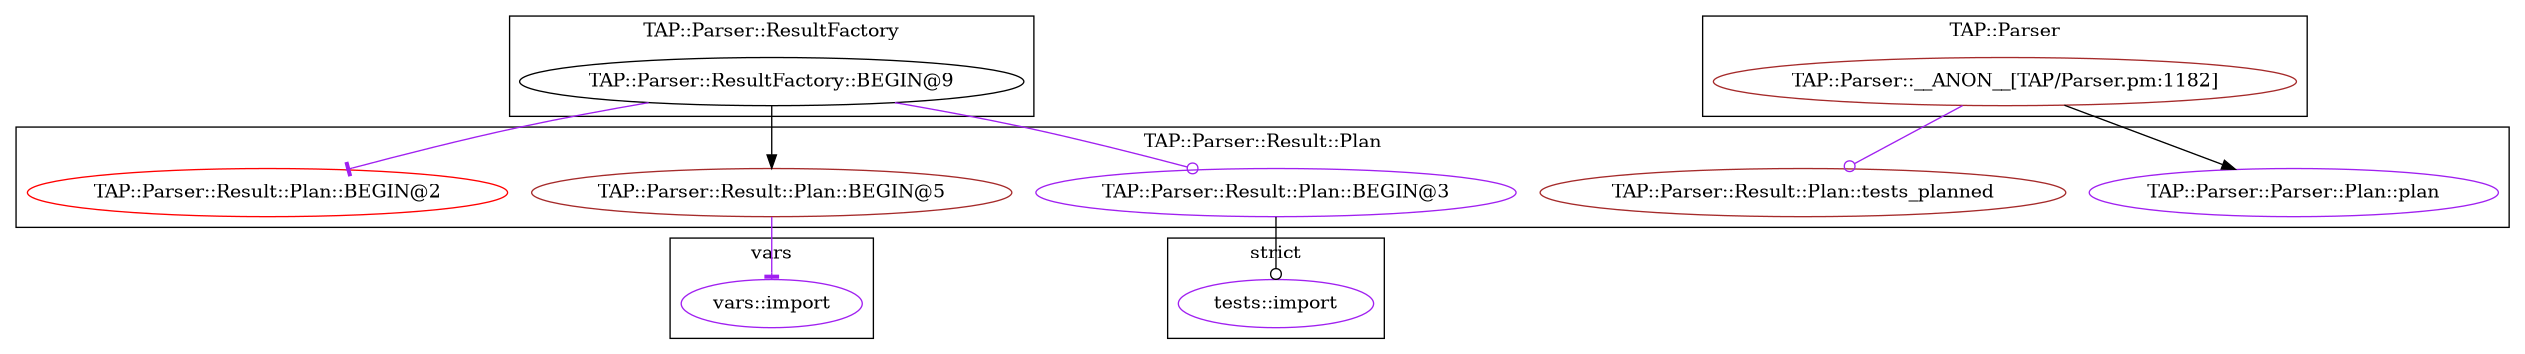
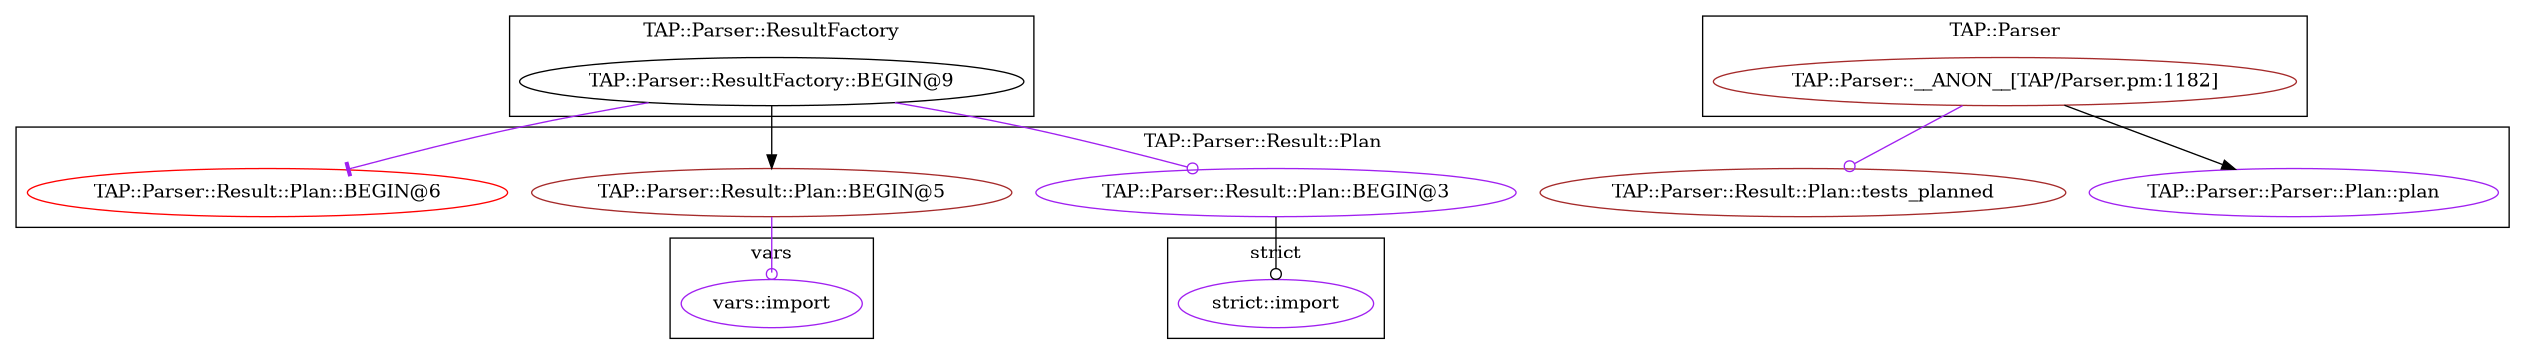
node "TAP::Parser::Result::Plan::BEGIN@2": label "TAP::Parser::Result::Plan::BEGIN@2" -> "TAP::Parser::Result::Plan::BEGIN@6"
edge "TAP::Parser::Result::Plan::BEGIN@5" -> "vars::import": arrowhead tee -> odot
node "tests::import": label "tests::import" -> "strict::import"
